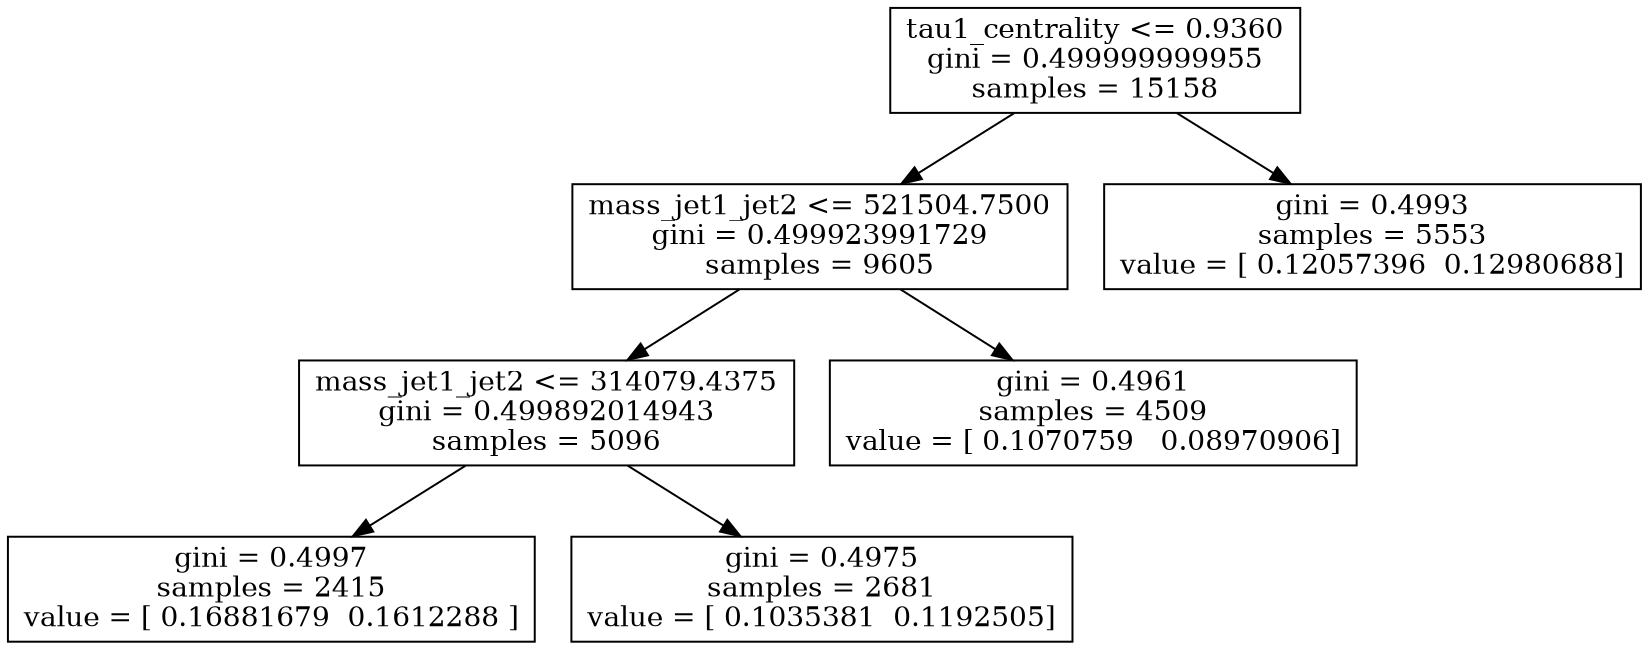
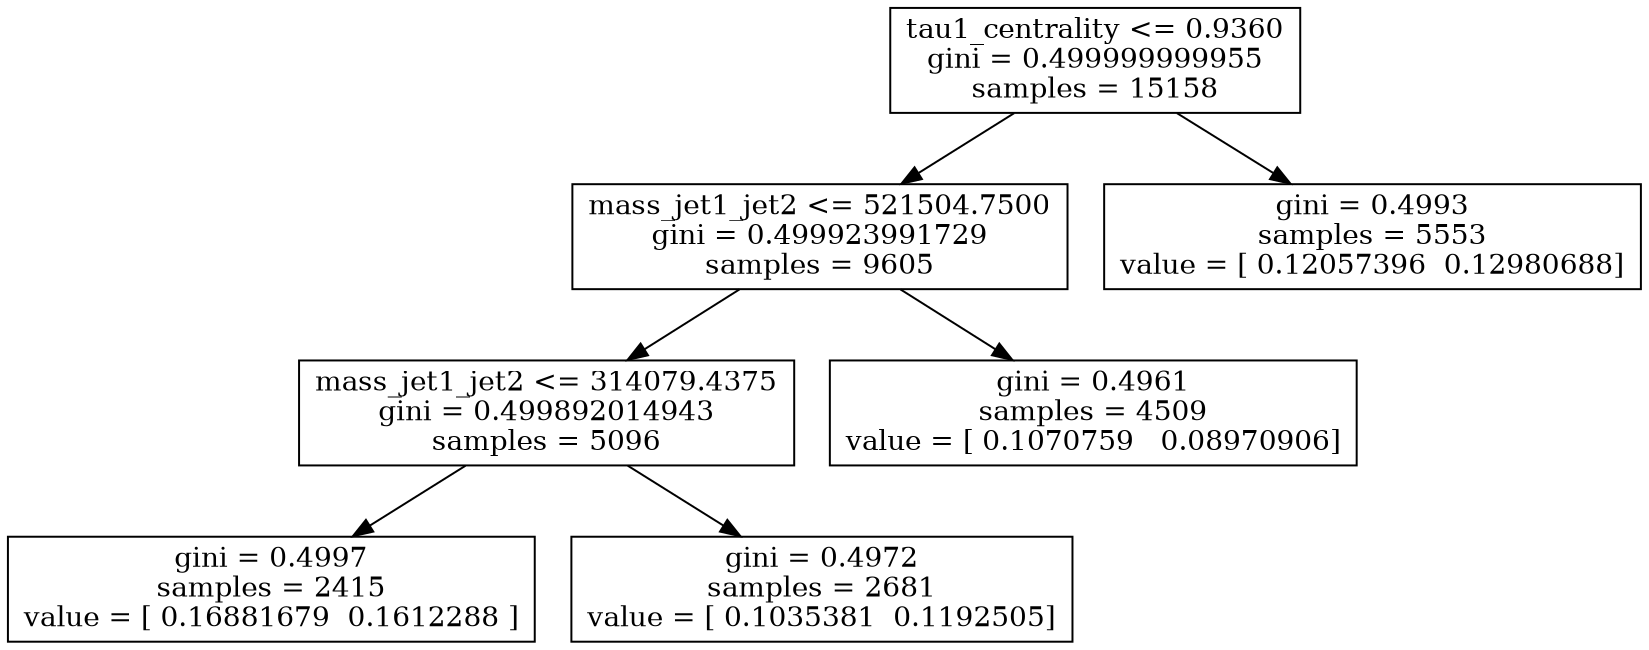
node "gini = 0.4975 samples = 2681 value = [ 0.1035381  0.1192505]": label "gini = 0.4975 samples = 2681 value = [ 0.1035381  0.1192505]" -> "gini = 0.4972 samples = 2681 value = [ 0.1035381  0.1192505]"
